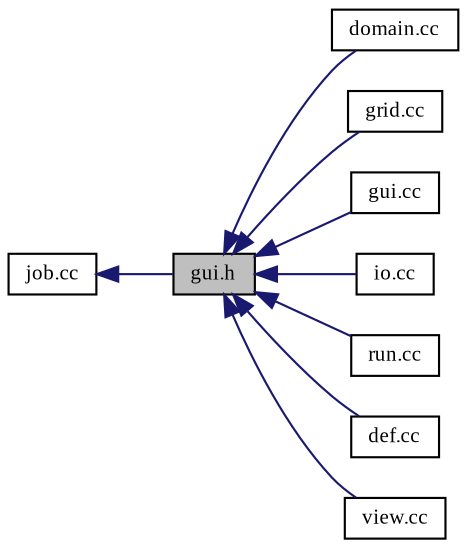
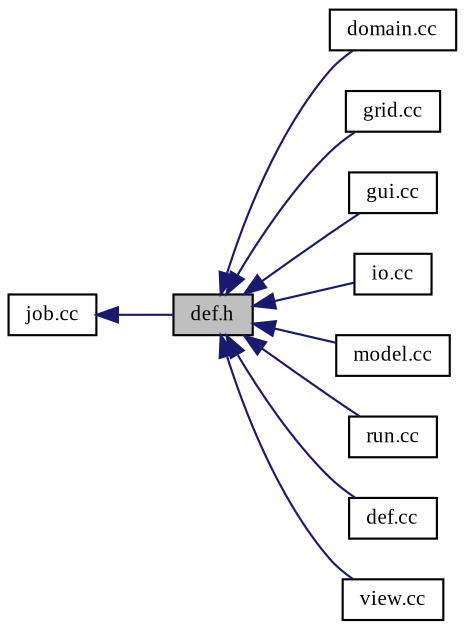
node "gui.h": label "gui.h" -> "def.h"
node "model.cc": added
